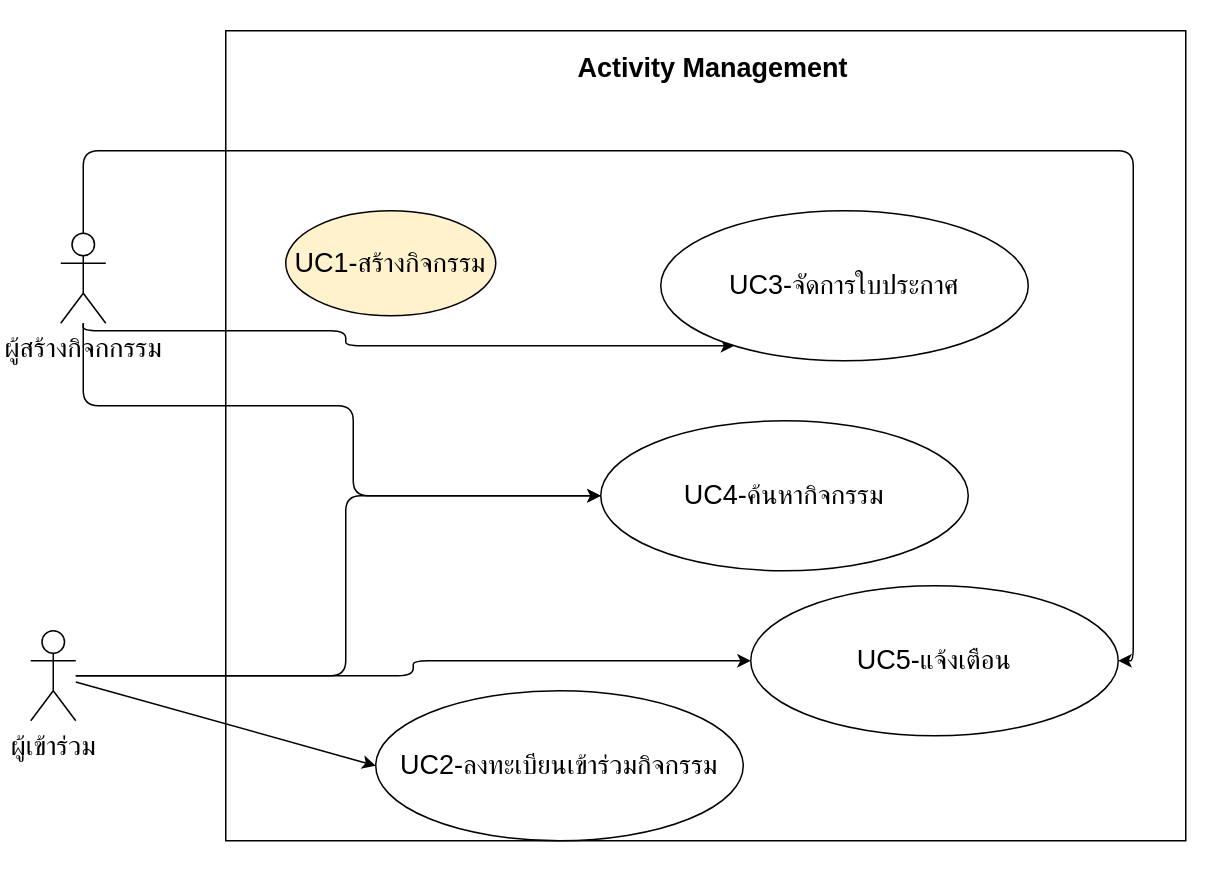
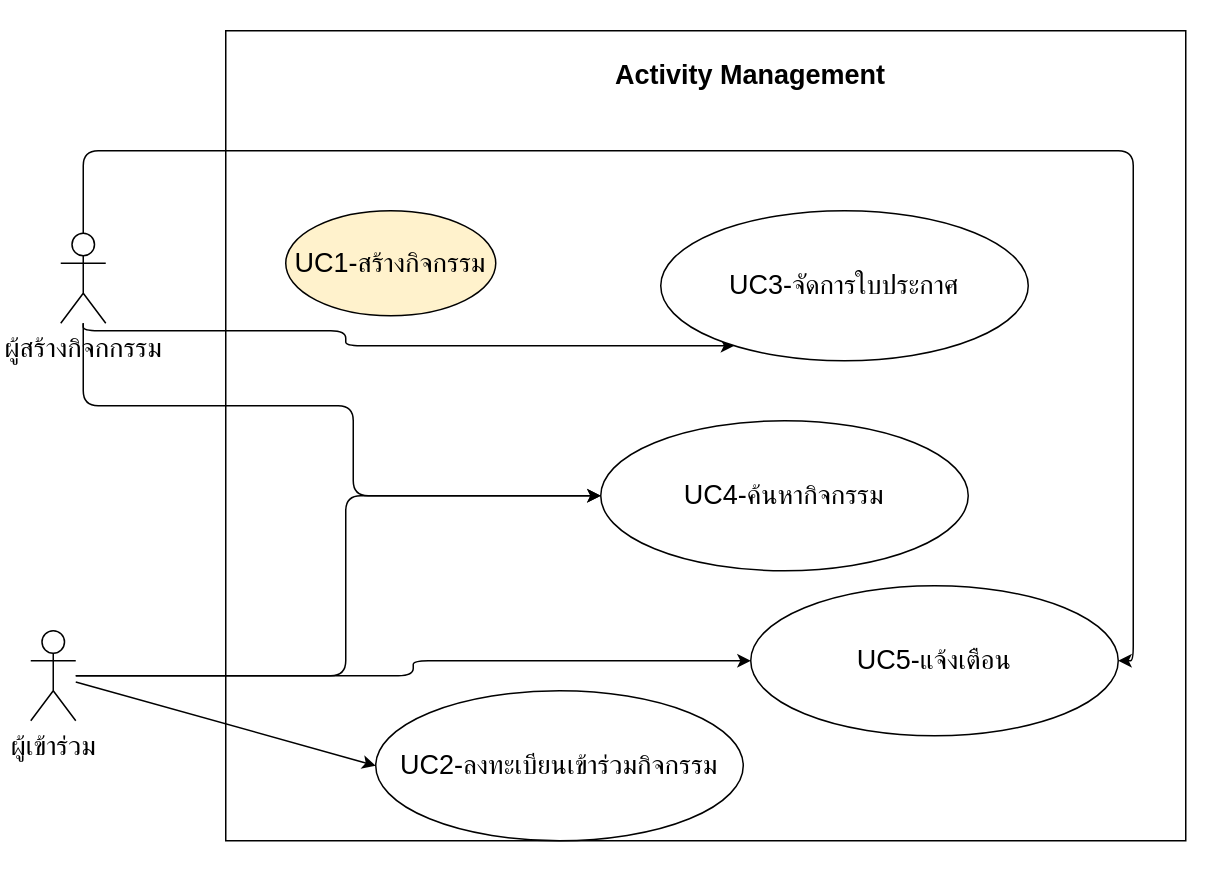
node "Activity Management": moved (713, 68) -> (751, 76)
